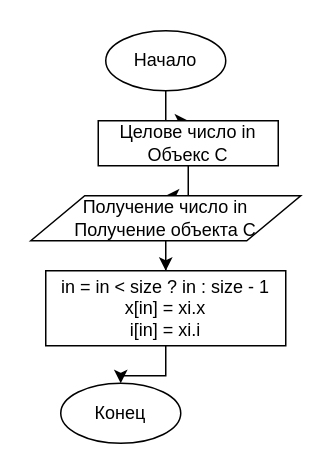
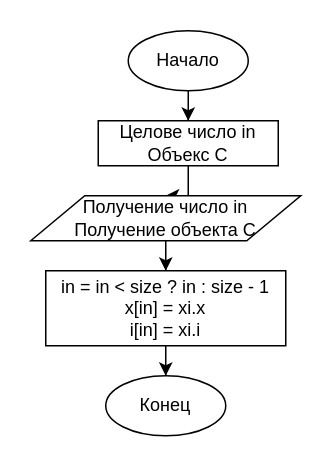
node "Начало": moved (166, 61) -> (188, 61)
node "Конец": moved (121, 413) -> (166, 406)
